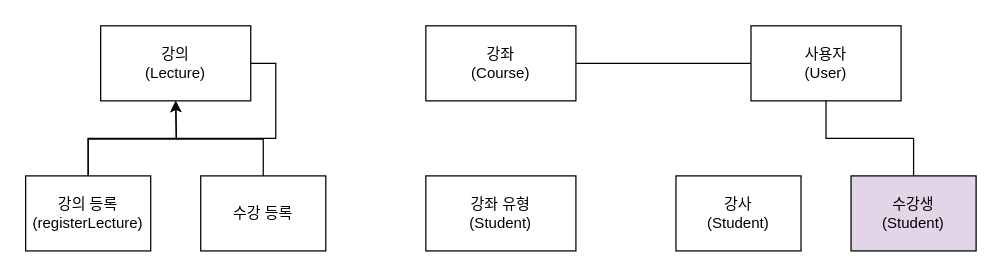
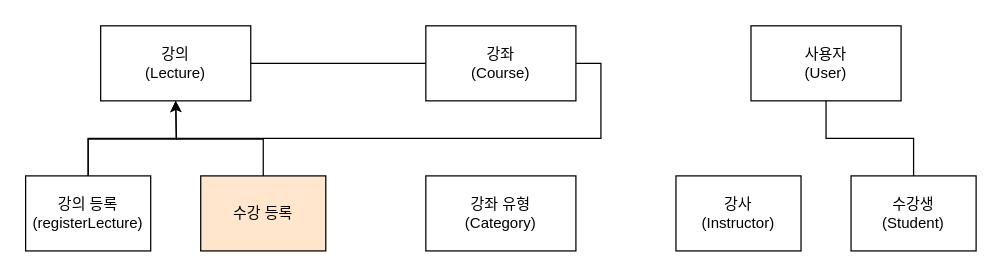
edge "강좌 (Course)" -- "사용자 (User)": now "강좌 (Course)" -- "강의 등록 (registerLecture)"
edge "강의 (Lecture)" -- "강의 등록 (registerLecture)": now "강의 (Lecture)" -- "강좌 (Course)"
node "수강 등록": fillcolor #ffffff -> #ffe6cc
node "강좌 유형 (Student)": label "강좌 유형 (Student)" -> "강좌 유형 (Category)"
node "강사 (Student)": label "강사 (Student)" -> "강사 (Instructor)"
node "수강생 (Student)": fillcolor #e1d5e7 -> #ffffff
